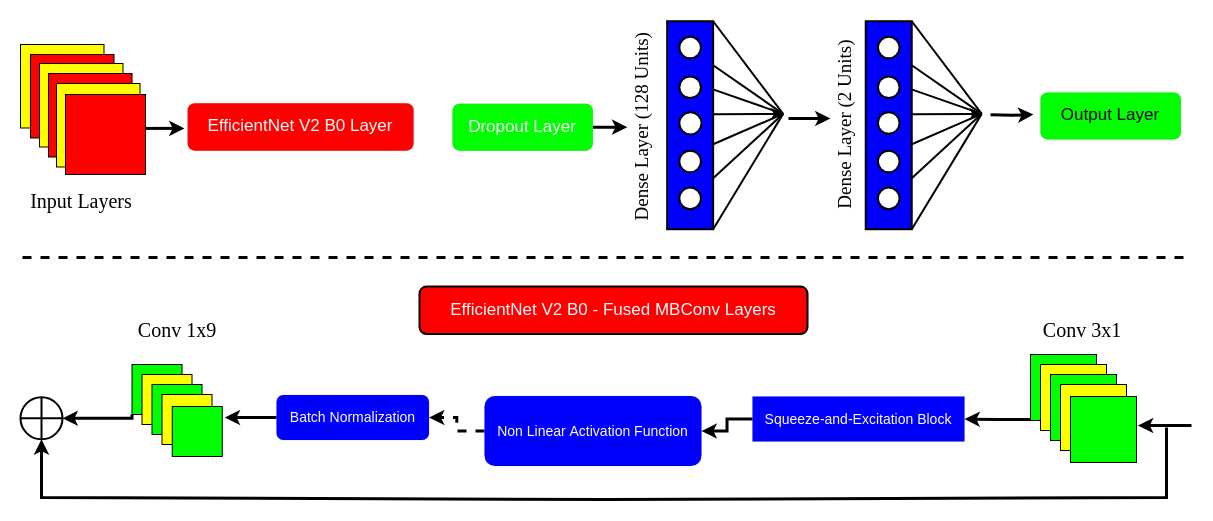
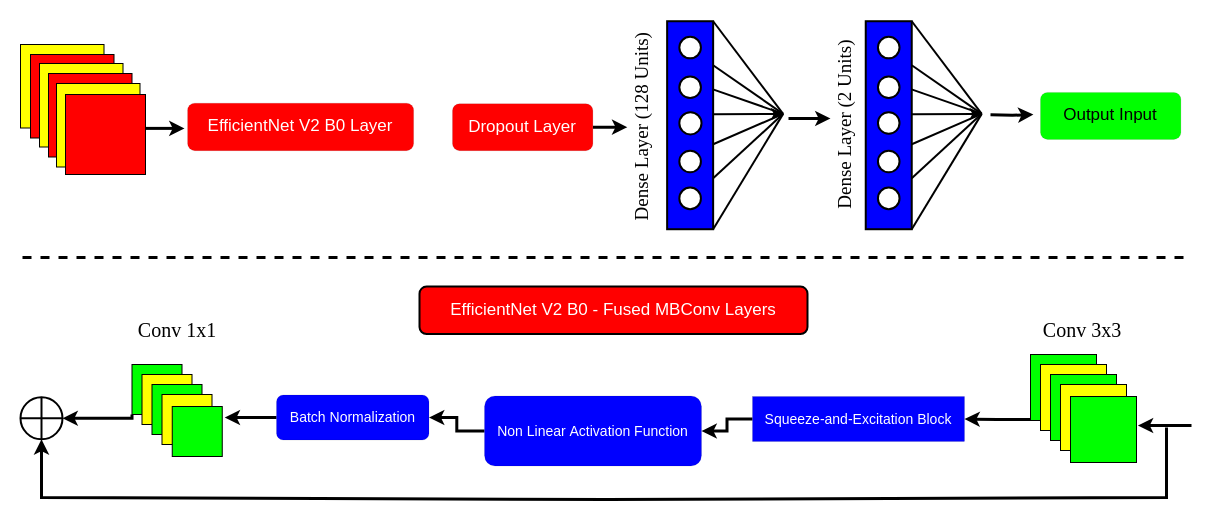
node "Output Layer": label "Output Layer" -> "Output Input"
node "Dropout Layer": fillcolor #00ff00 -> #ff0000
node "Input Layers": removed
node "Conv 1x9": label "Conv 1x9" -> "Conv 1x1"
node "Conv 3x1": label "Conv 3x1" -> "Conv 3x3"
edge "Non Linear Activation Function" -> "Batch Normalization": style dashed -> solid
